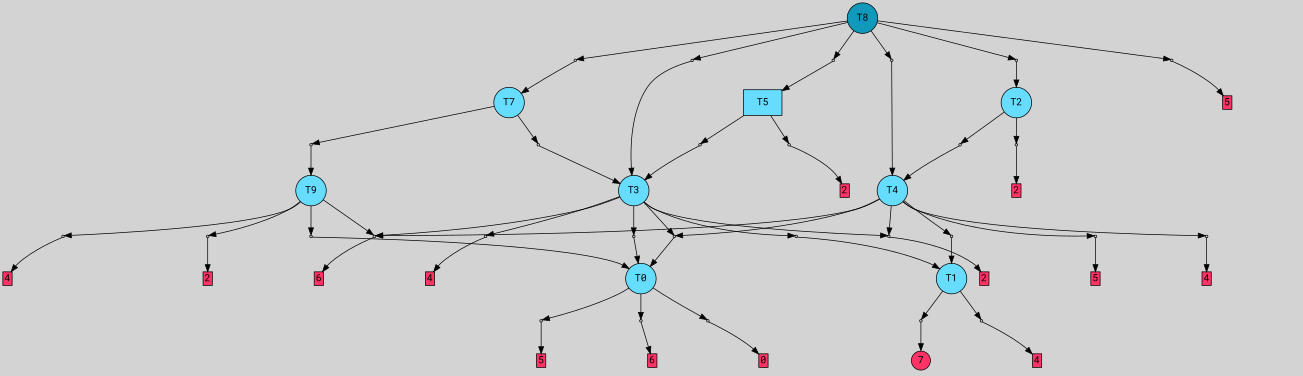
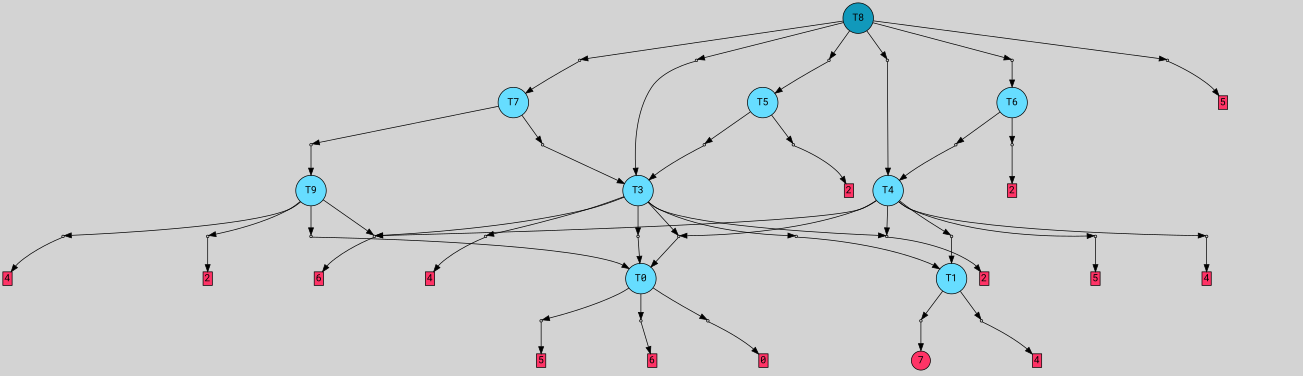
node "T5": shape box -> circle
node "T2": label "T2" -> "T6"
